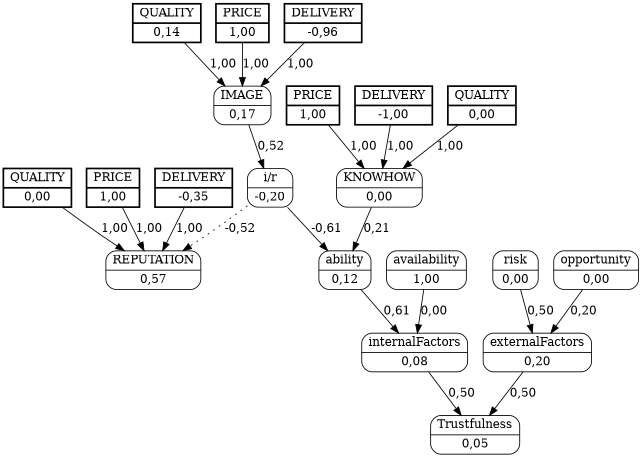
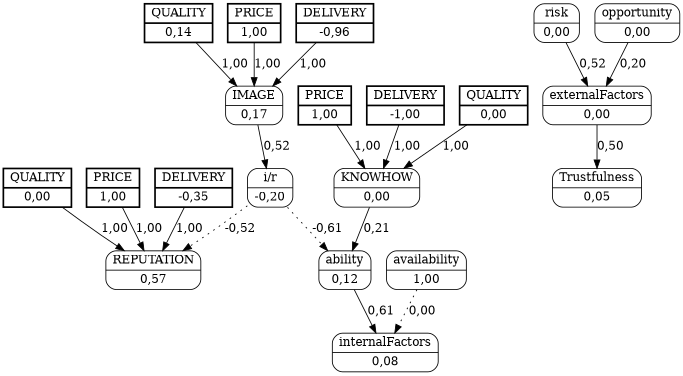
edge "i/r" -> "ability": style solid -> dotted
edge "availability" -> "internalFactors": style solid -> dotted
edge "risk" -> "externalFactors": label "0,50" -> "0,52"
node "externalFactors": text "0,20" -> "0,00"
edge "internalFactors" -> "Trustfulness": removed, label "0,50"
